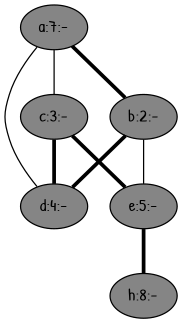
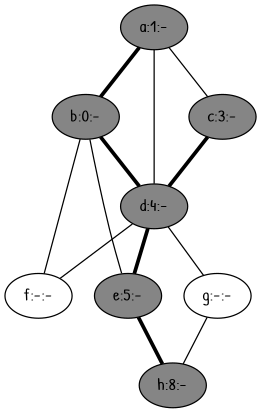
node "a:7:-": label "a:7:-" -> "a:1:-"
node "b:2:-": label "b:2:-" -> "b:0:-"
edge "c:3:-" -- "e:5:-": now "d:4:-" -- "e:5:-"
node "f:-:-": added
node "g:-:-": added
